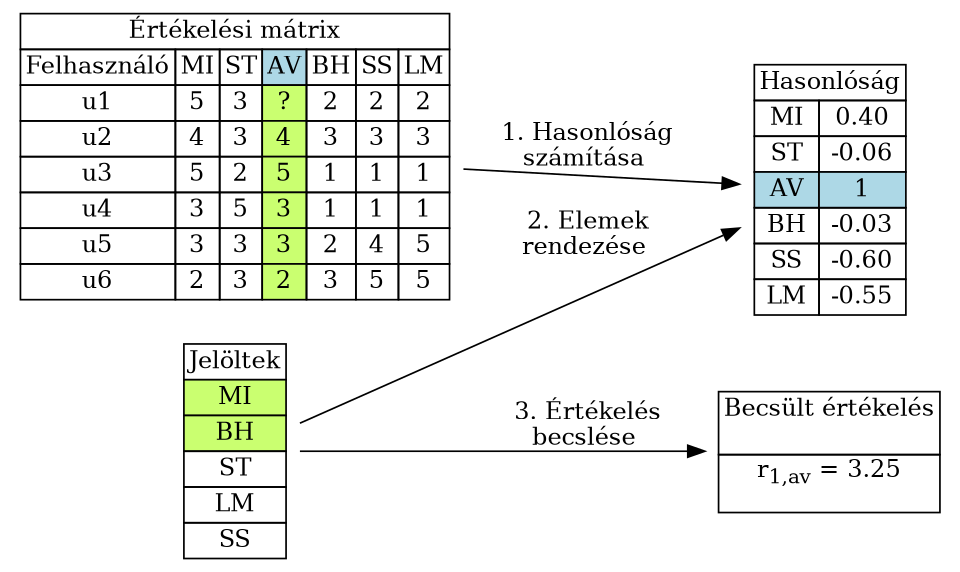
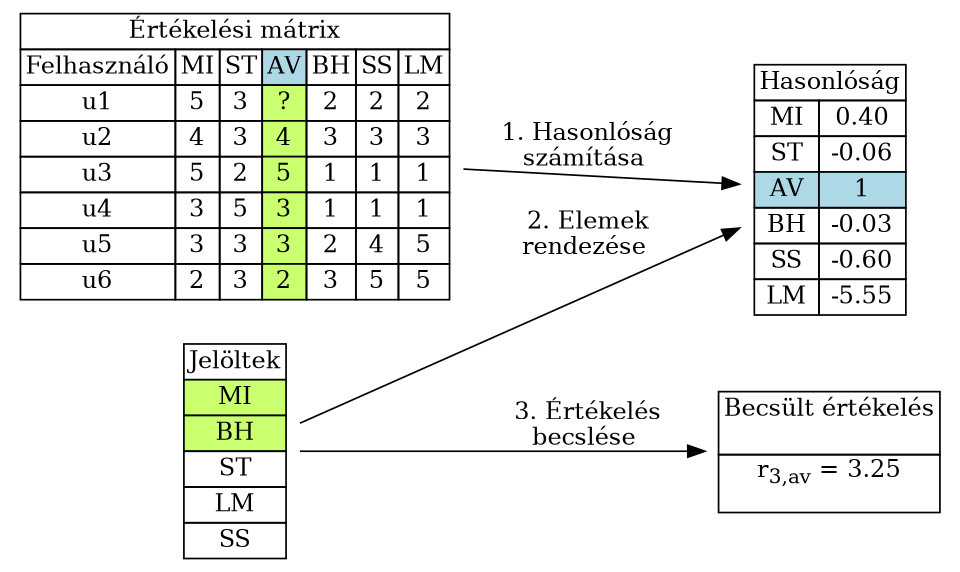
node "Hasonlóság": text "-0.55" -> "-5.55"
node "Becsült értékelés": text "1,av" -> "3,av"
